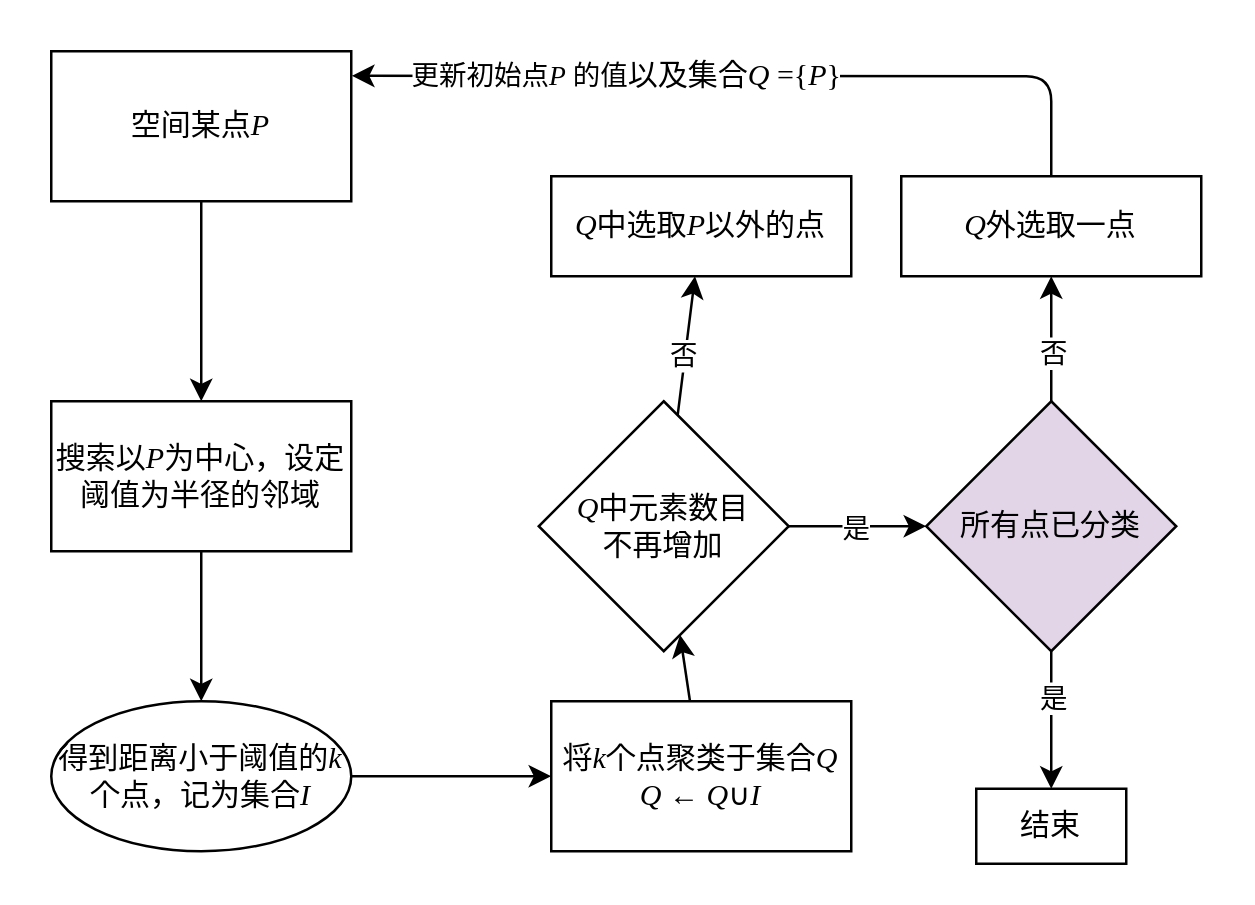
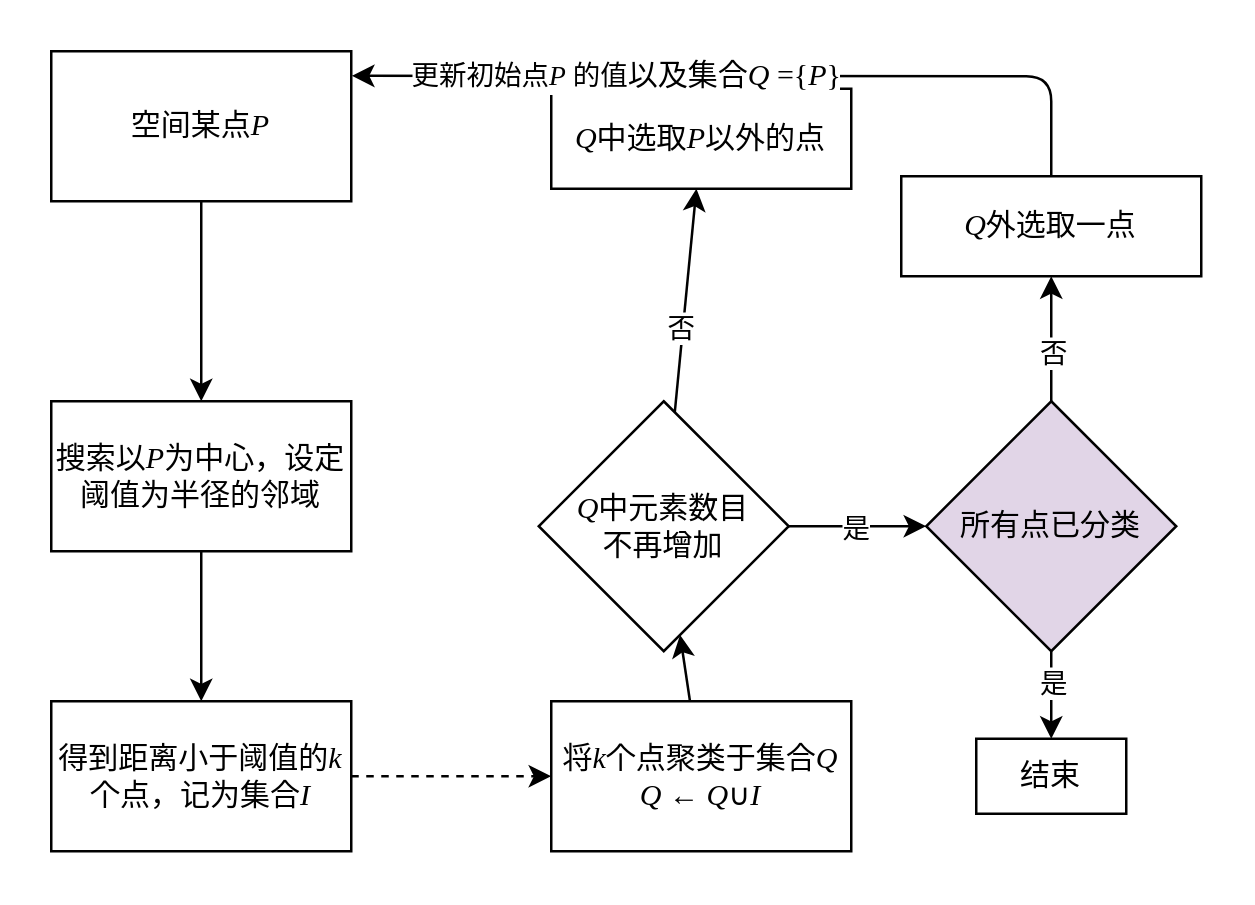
node "Q中选取P以外的点": moved (701, 226) -> (701, 139)
node "得到距离小于阈值的k个点，记为集合I": shape ellipse -> rectangle
edge "得到距离小于阈值的k个点，记为集合I" -> "将k个点聚类于集合Q Q ← Q∪I": style solid -> dashed
node "结束": moved (1051, 826) -> (1051, 776)
